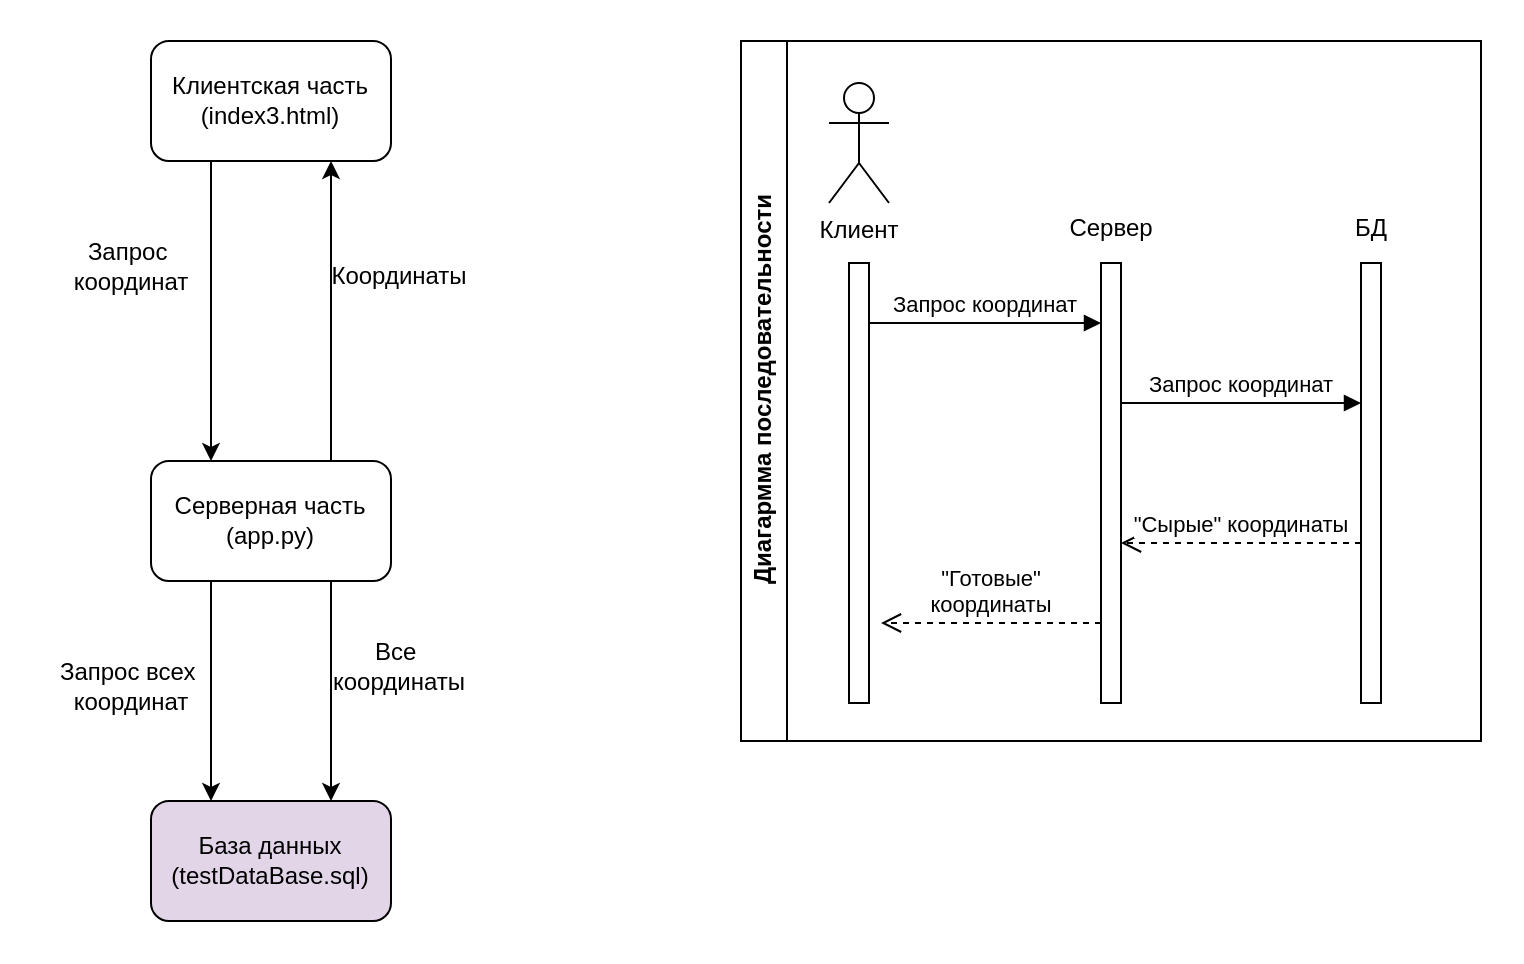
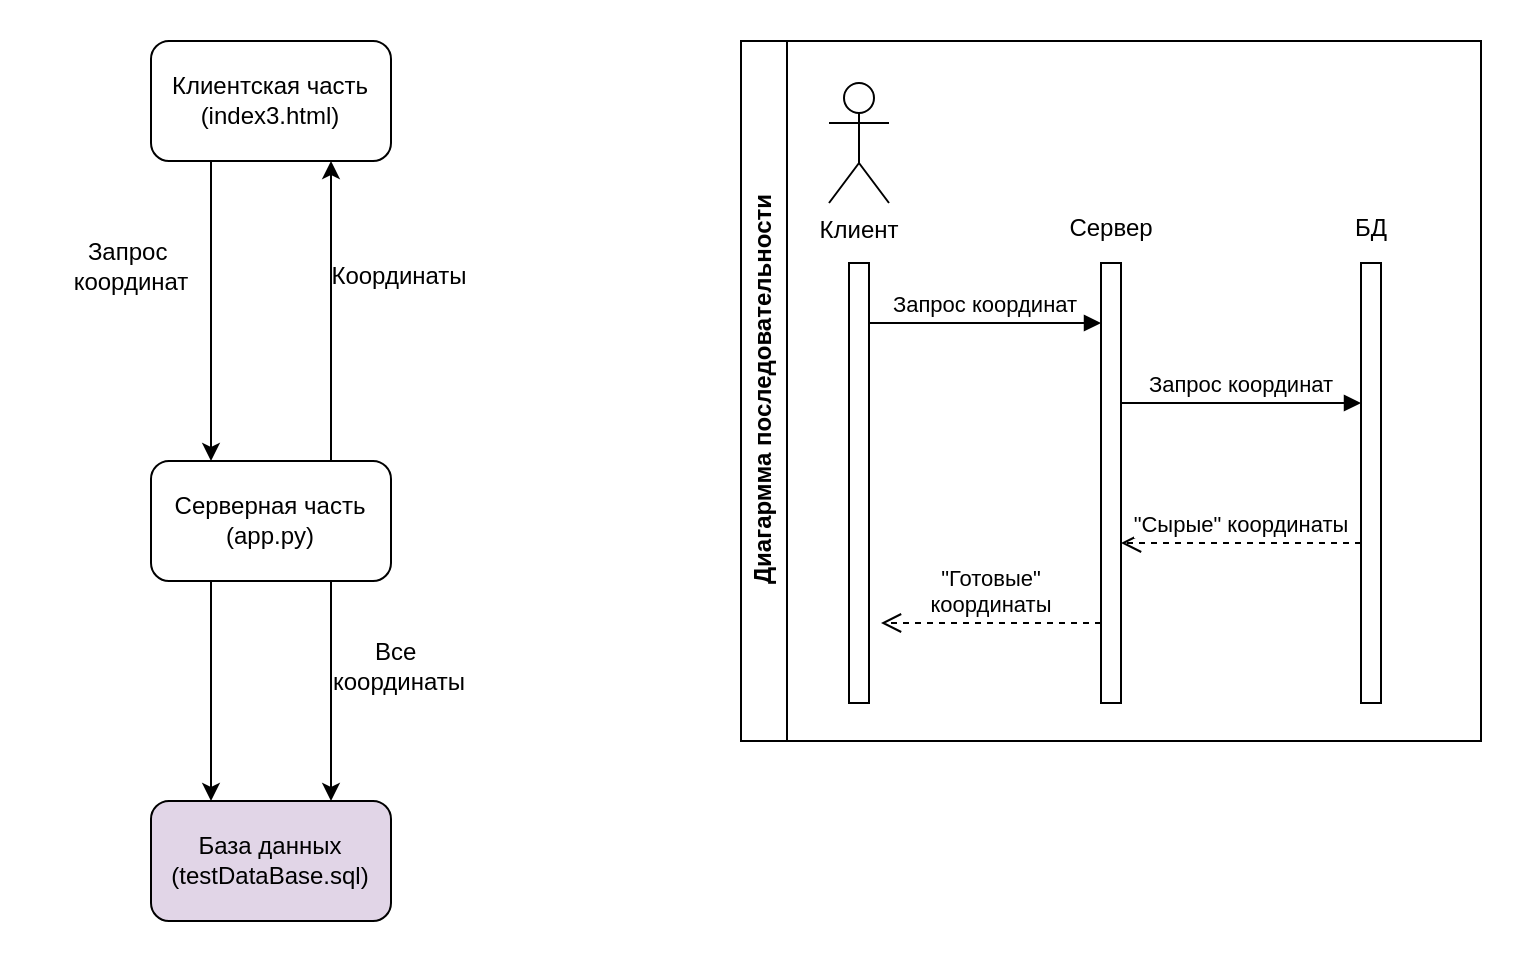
node "Запрос всех координат": removed
